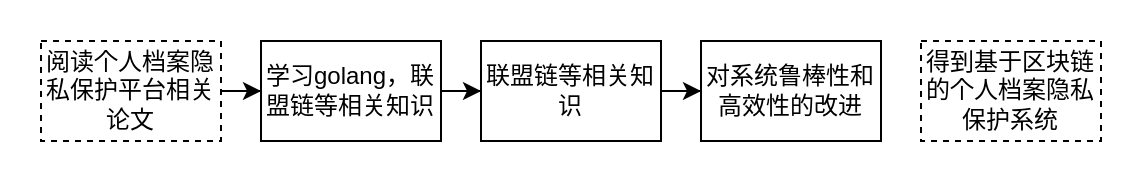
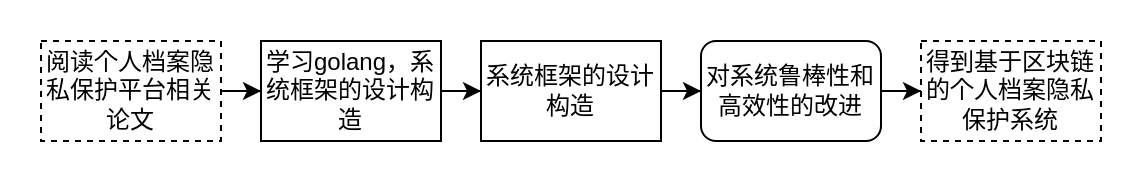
node "学习golang，联盟链等相关知识": label "学习golang，联盟链等相关知识" -> "学习golang，系统框架的设计构造"
node "联盟链等相关知识": label "联盟链等相关知识" -> "系统框架的设计构造"
node "对系统鲁棒性和高效性的改进": shape rectangle -> rounded rectangle
edge "对系统鲁棒性和高效性的改进" -> "得到基于区块链的个人档案隐私保护系统": added
